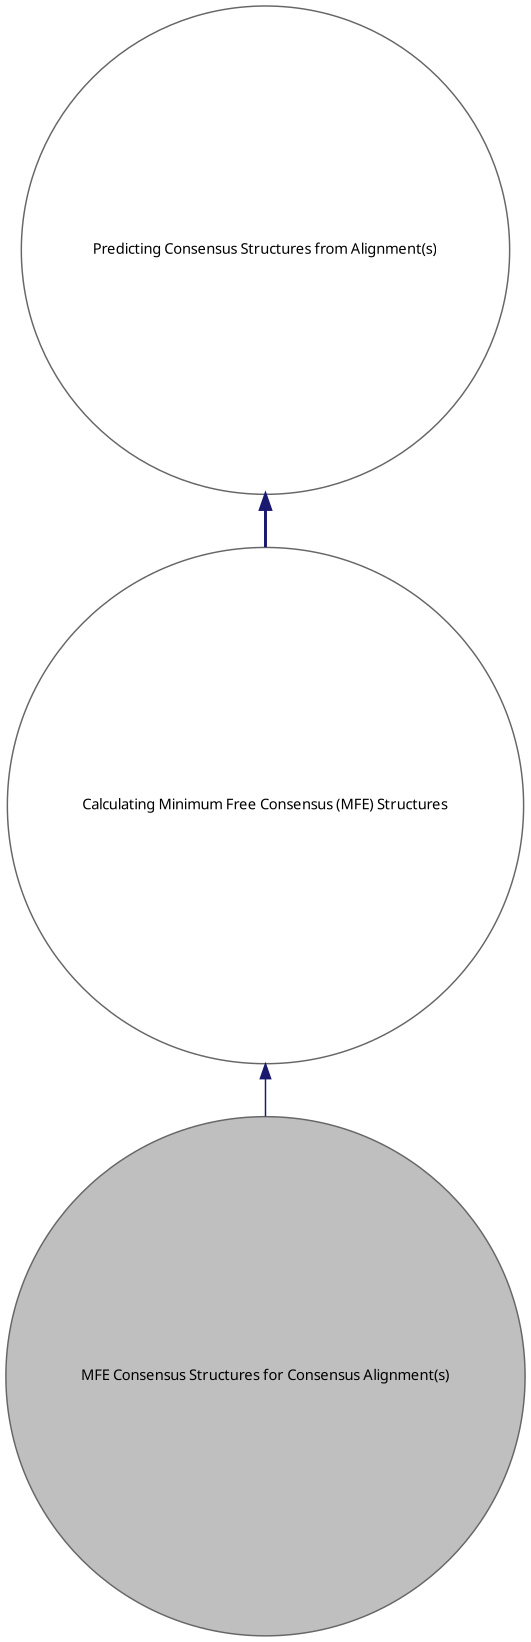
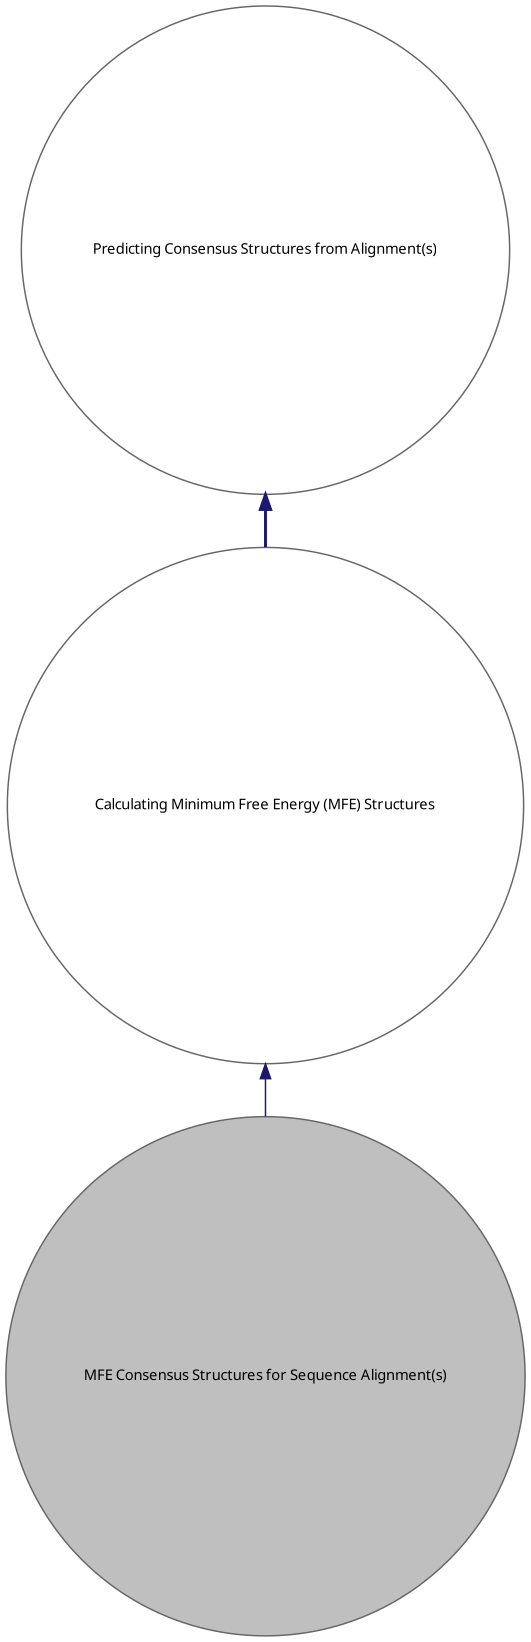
node "Calculating Minimum Free Consensus (MFE) Structures": label "Calculating Minimum Free Consensus (MFE) Structures" -> "Calculating Minimum Free Energy (MFE) Structures"
node "MFE Consensus Structures for Consensus Alignment(s)": label "MFE Consensus Structures for Consensus Alignment(s)" -> "MFE Consensus Structures for Sequence Alignment(s)"
